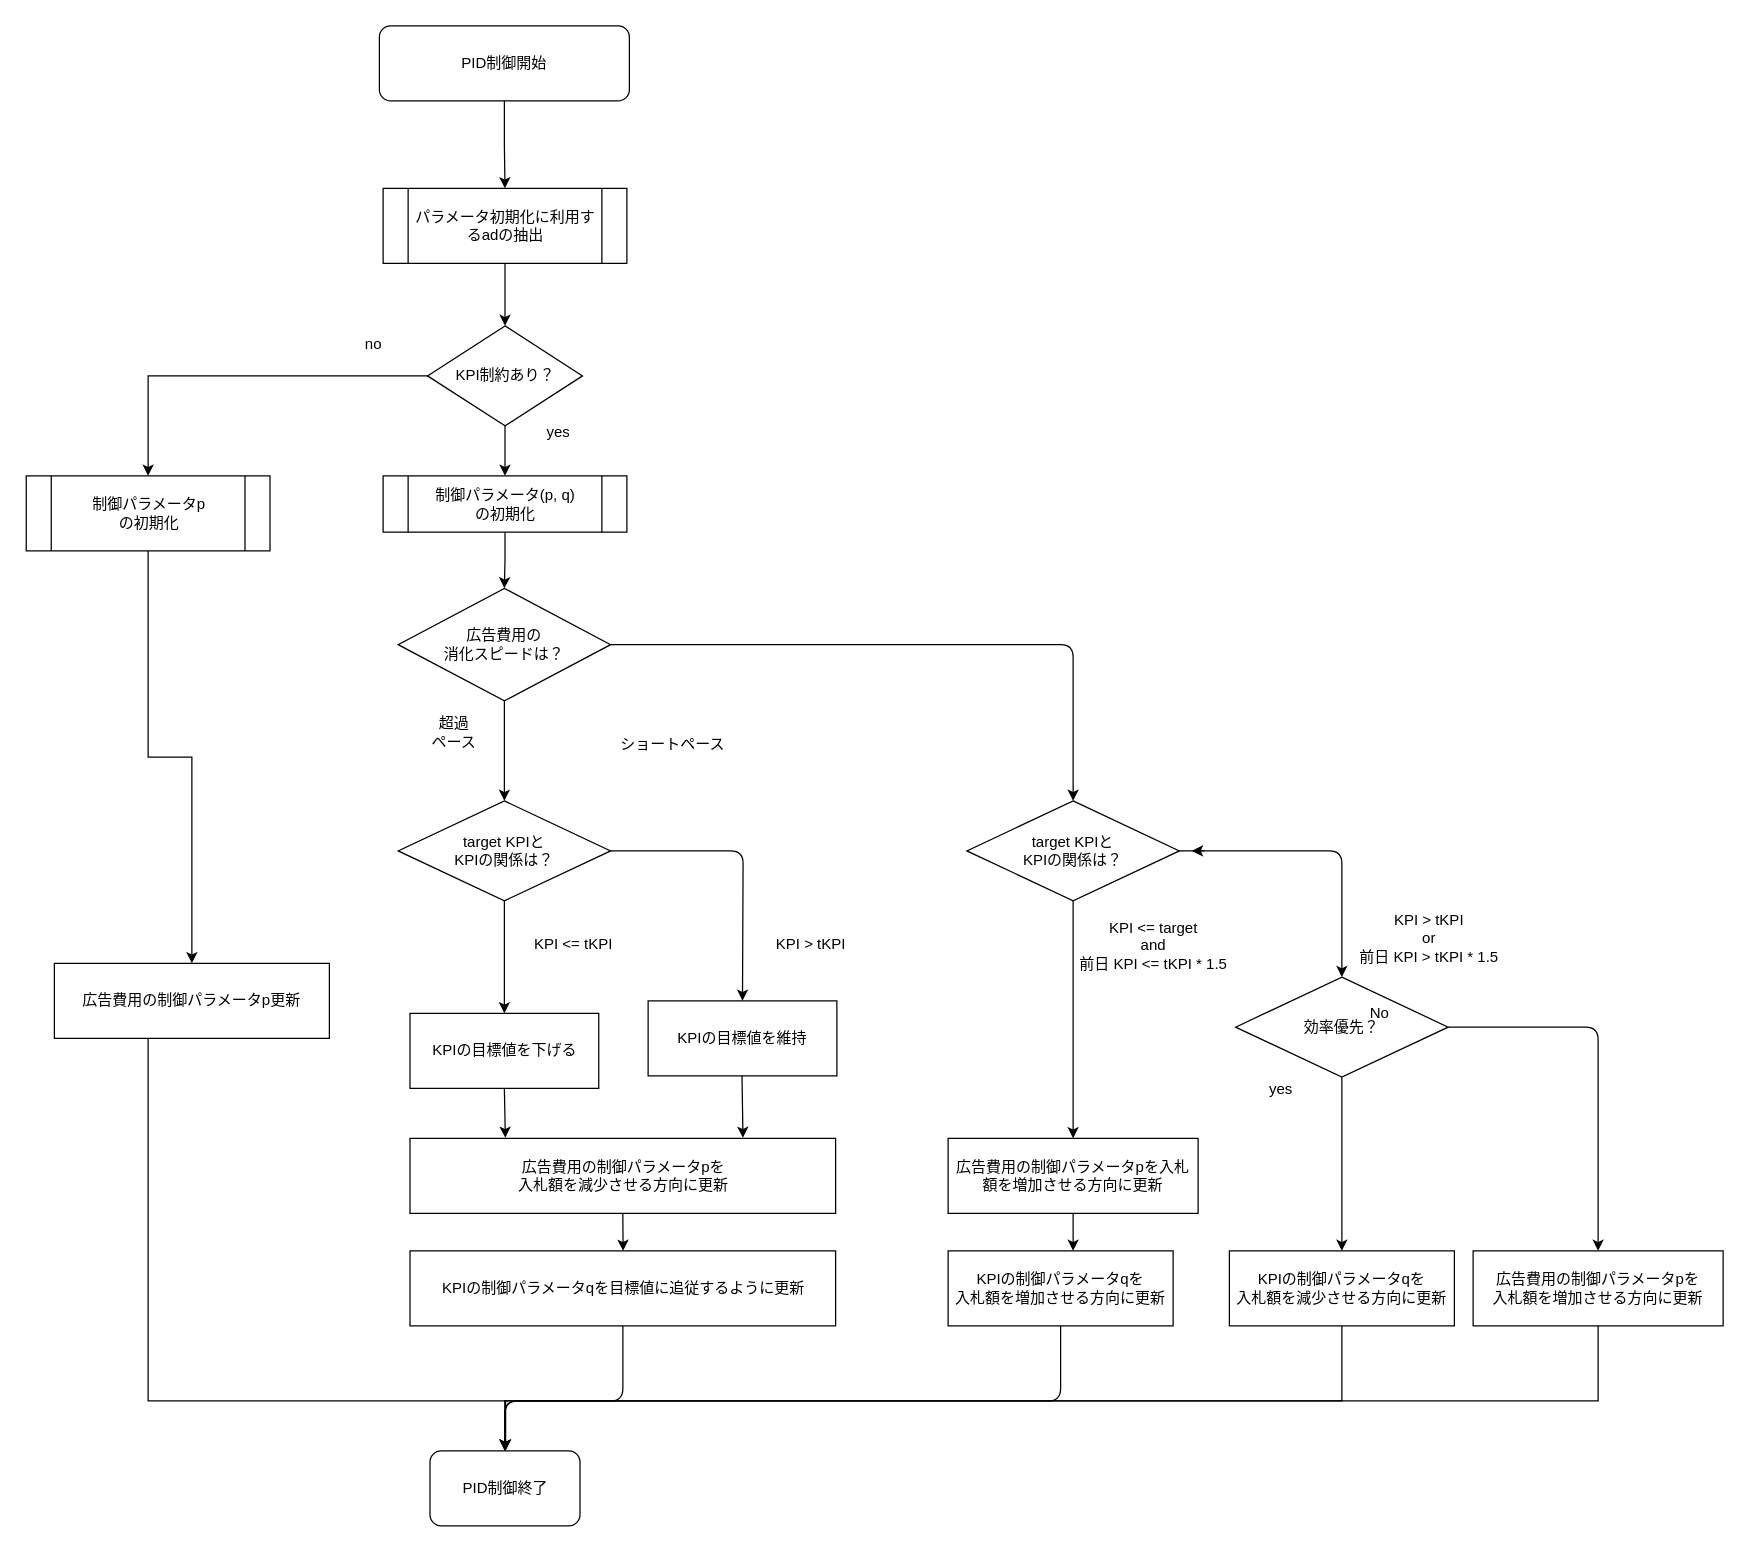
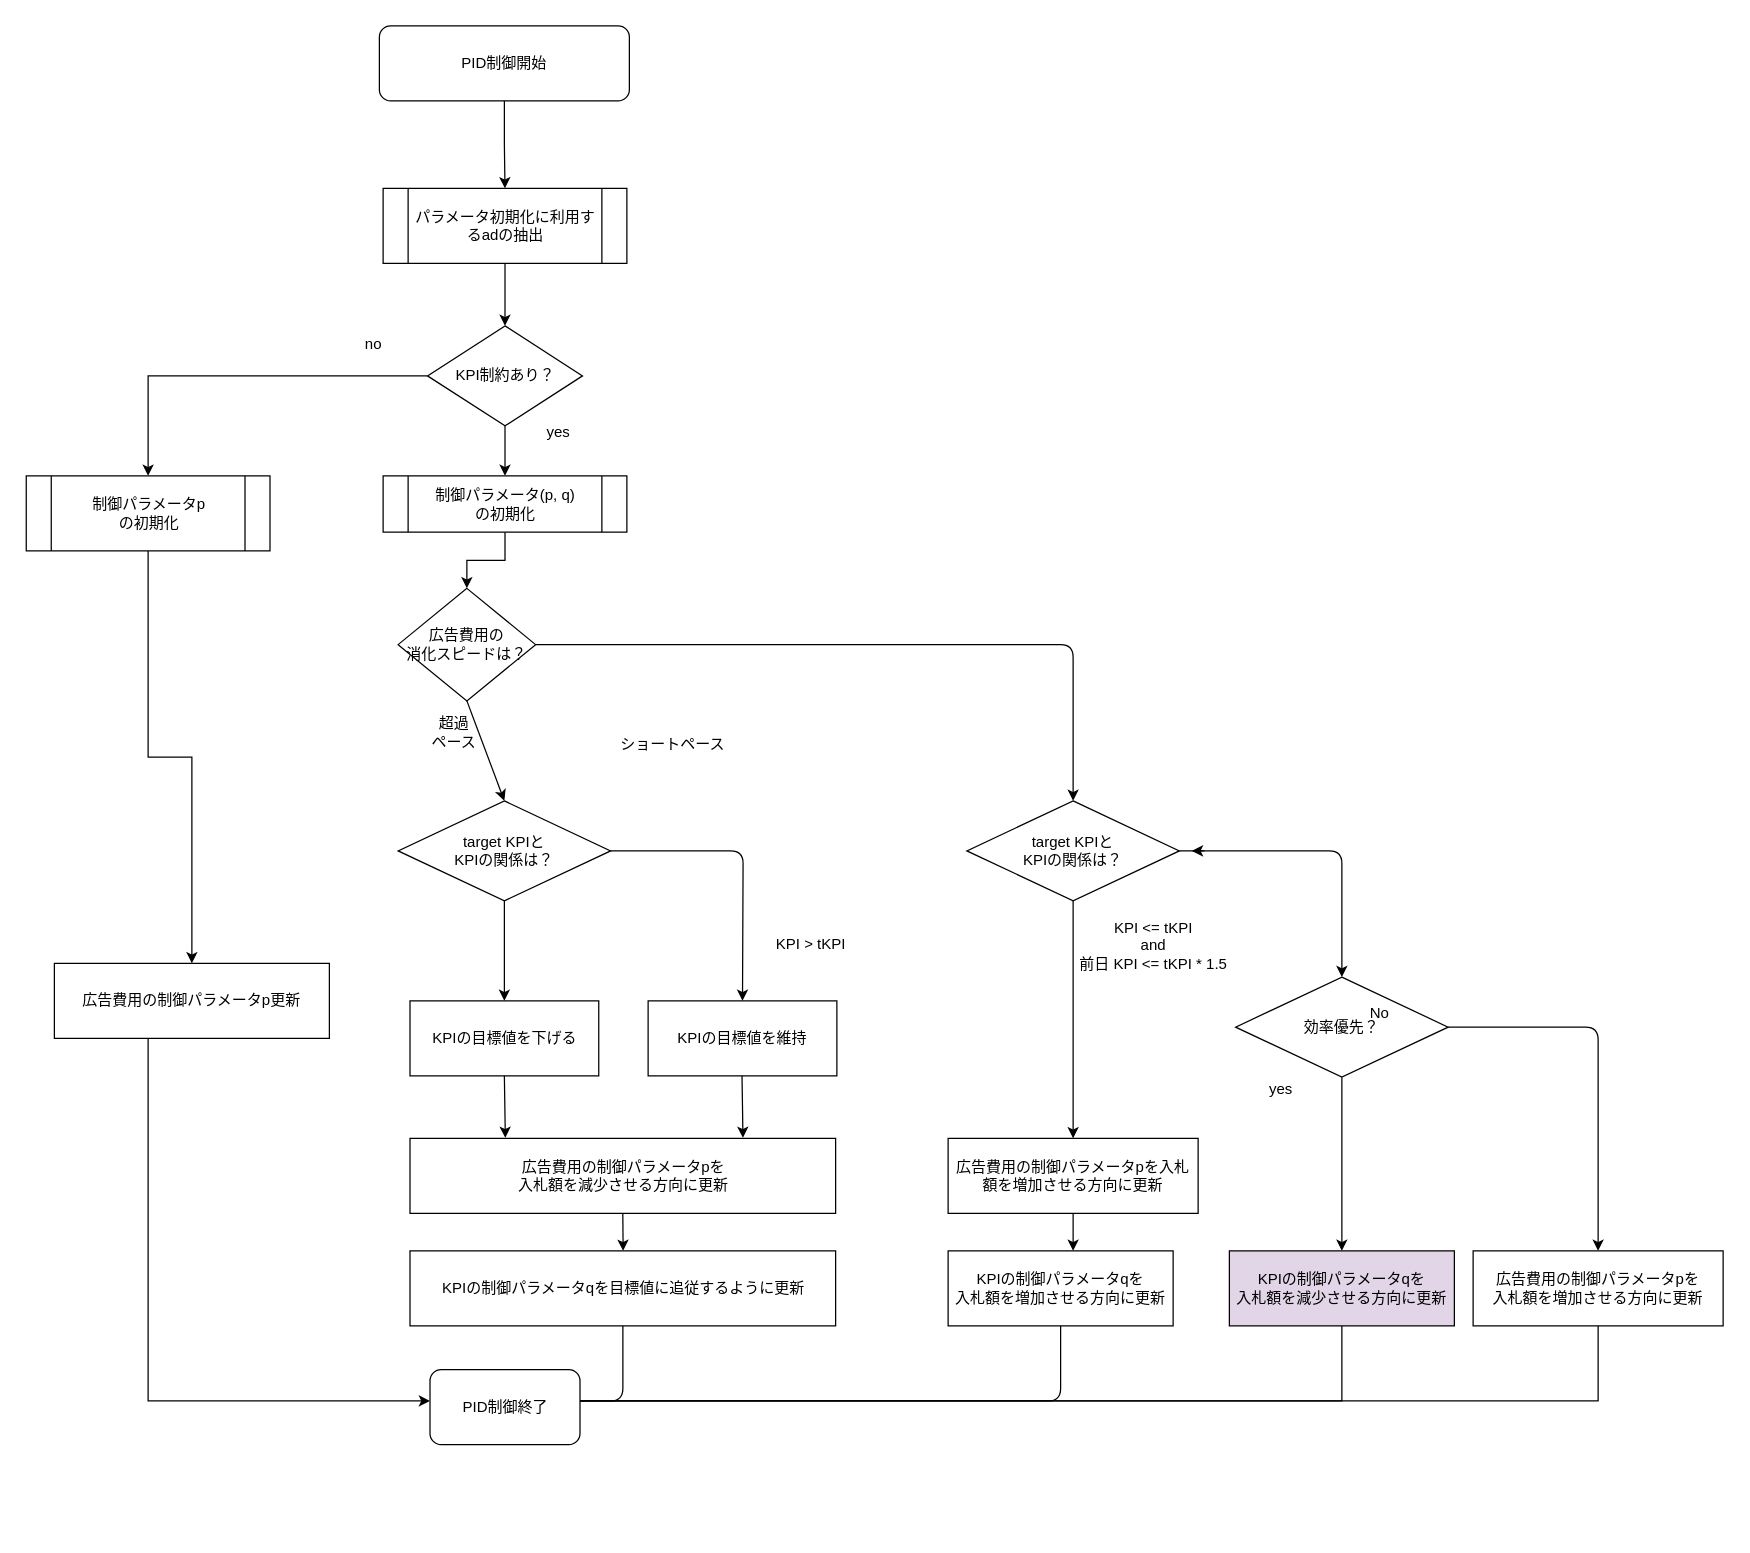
node "広告費用の 消化スピードは？": size 213x113 -> 138x113
node "KPI > tKPI or 前日 KPI > tKPI * 1.5": removed
node "KPI <= tKPI": removed
node "KPI <= target and 前日 KPI <= tKPI * 1.5": label "KPI <= target and 前日 KPI <= tKPI * 1.5" -> "KPI <= tKPI and 前日 KPI <= tKPI * 1.5"
node "KPIの目標値を下げる": moved (504, 1051) -> (504, 1038)
node "KPIの制御パラメータqを 入札額を減少させる方向に更新": fillcolor #ffffff -> #e1d5e7
node "PID制御終了": moved (505, 1488) -> (505, 1407)
